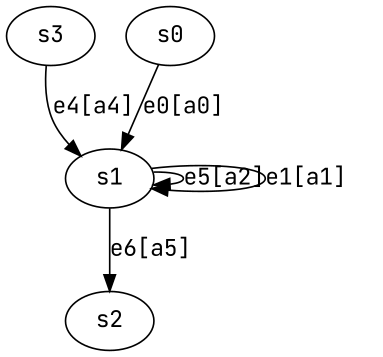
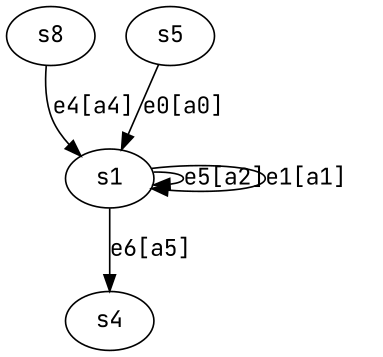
node "s3": label "s3" -> "s8"
node "s0": label "s0" -> "s5"
node "s2": label "s2" -> "s4"
